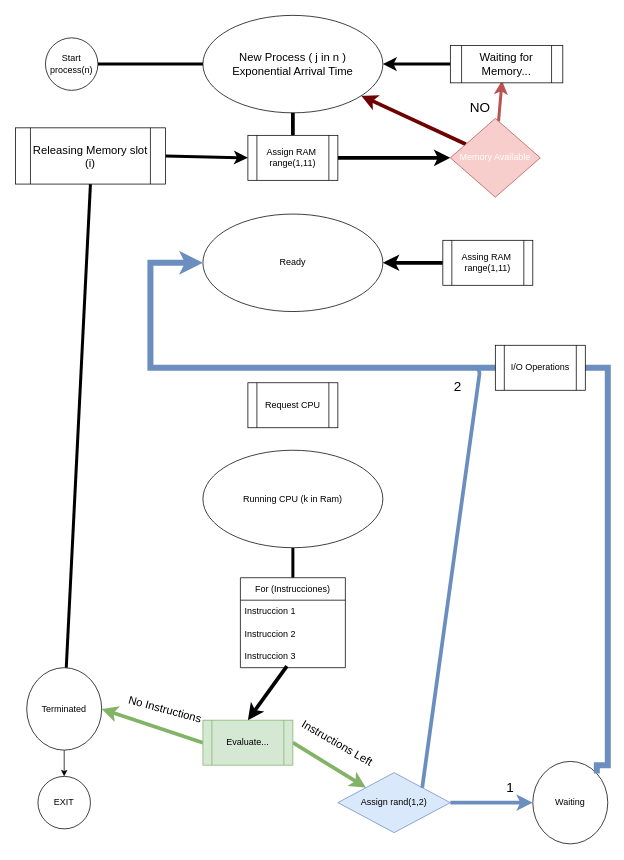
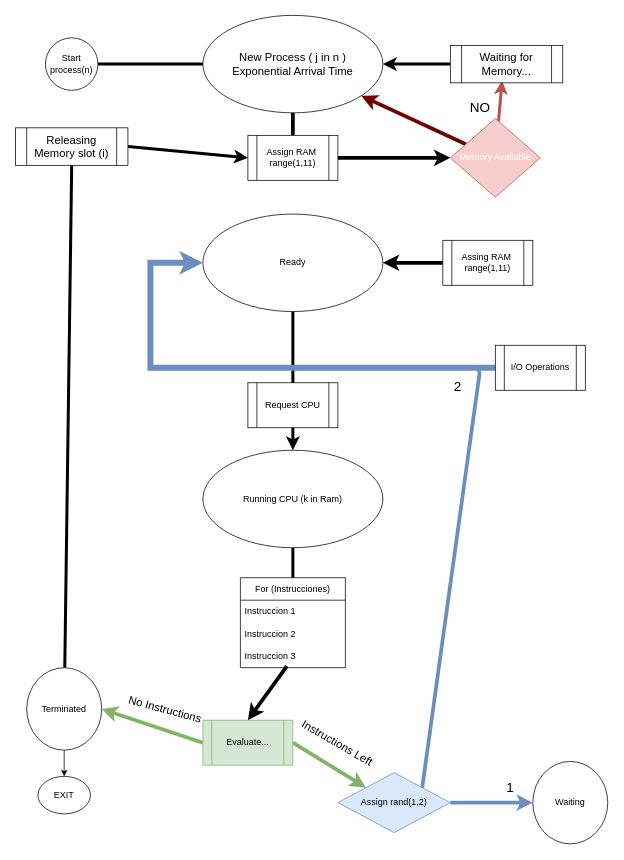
node "Releasing Memory slot (i)": size 150x56 -> 113x38
edge "Ready" -> "Running CPU (k in Ram)": added
edge "I/O Operations" -- "Waiting": removed
node "EXIT": size 53x53 -> 53x38
